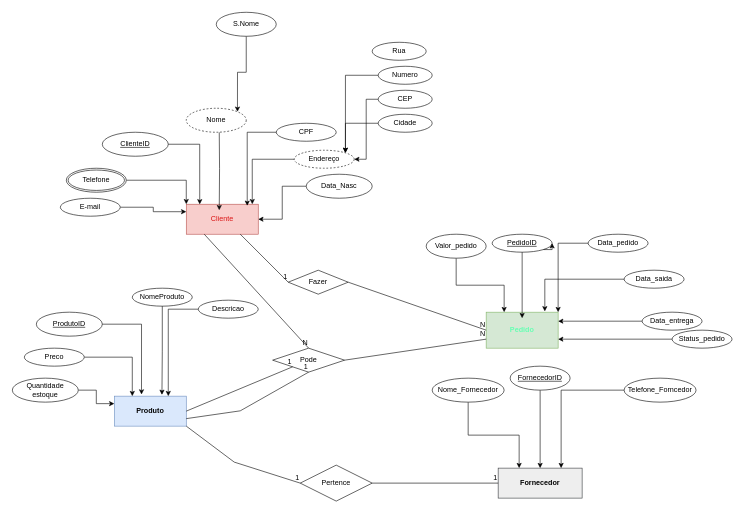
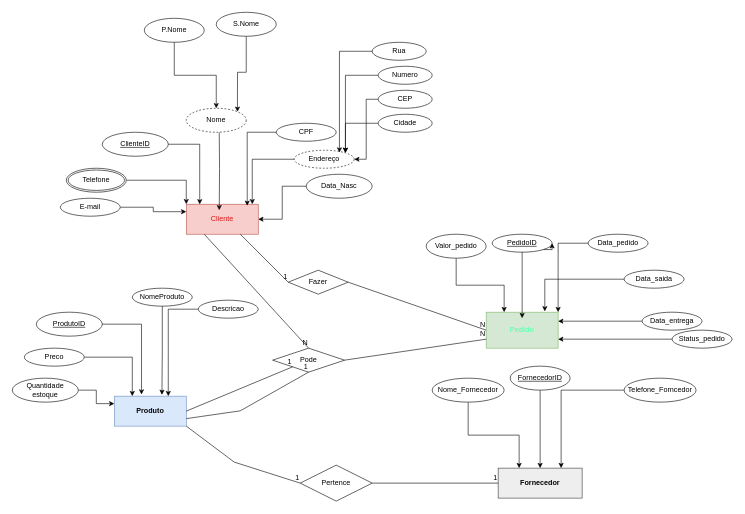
node "P.Nome": added
edge "P.Nome" -> "Nome": added
edge "Rua" -> "Endereço": added
